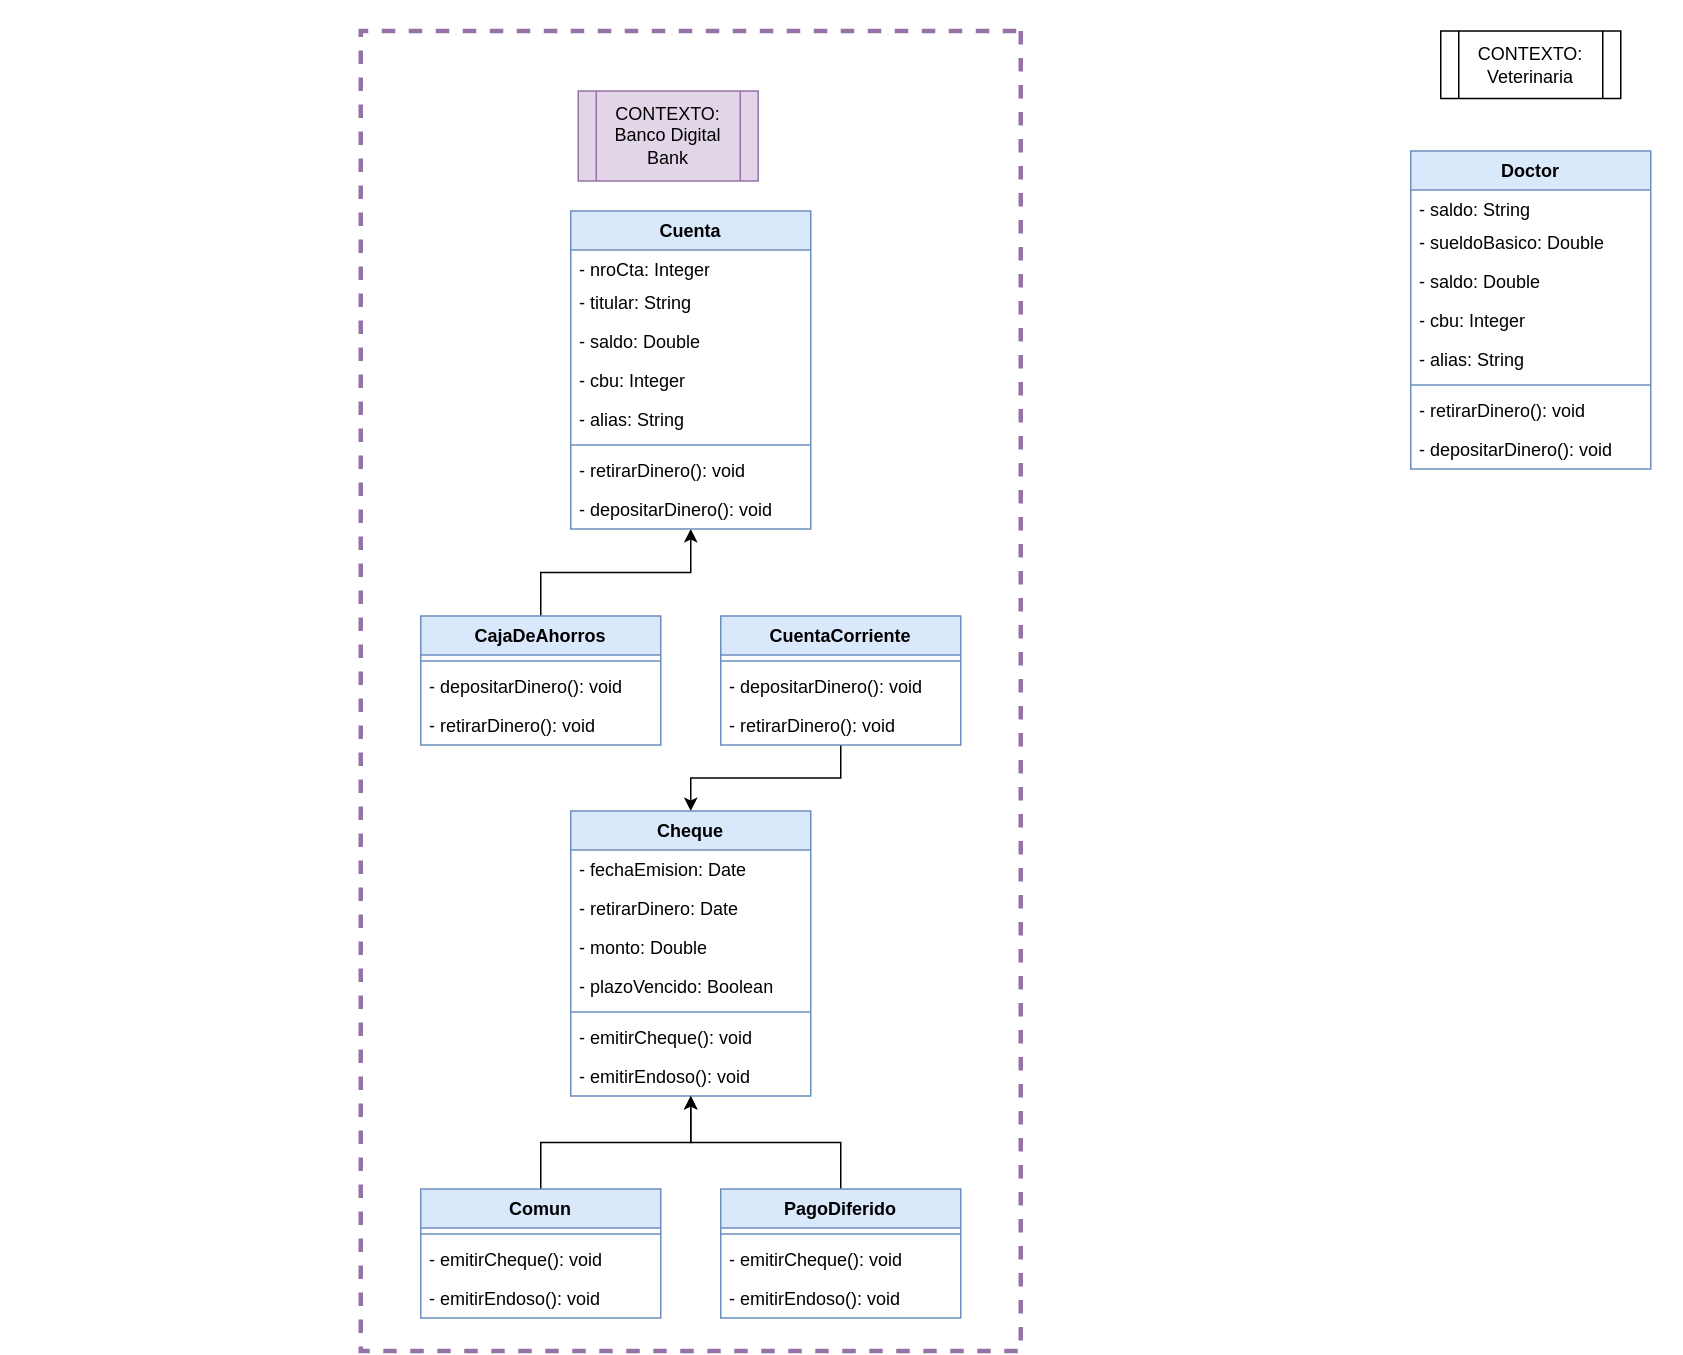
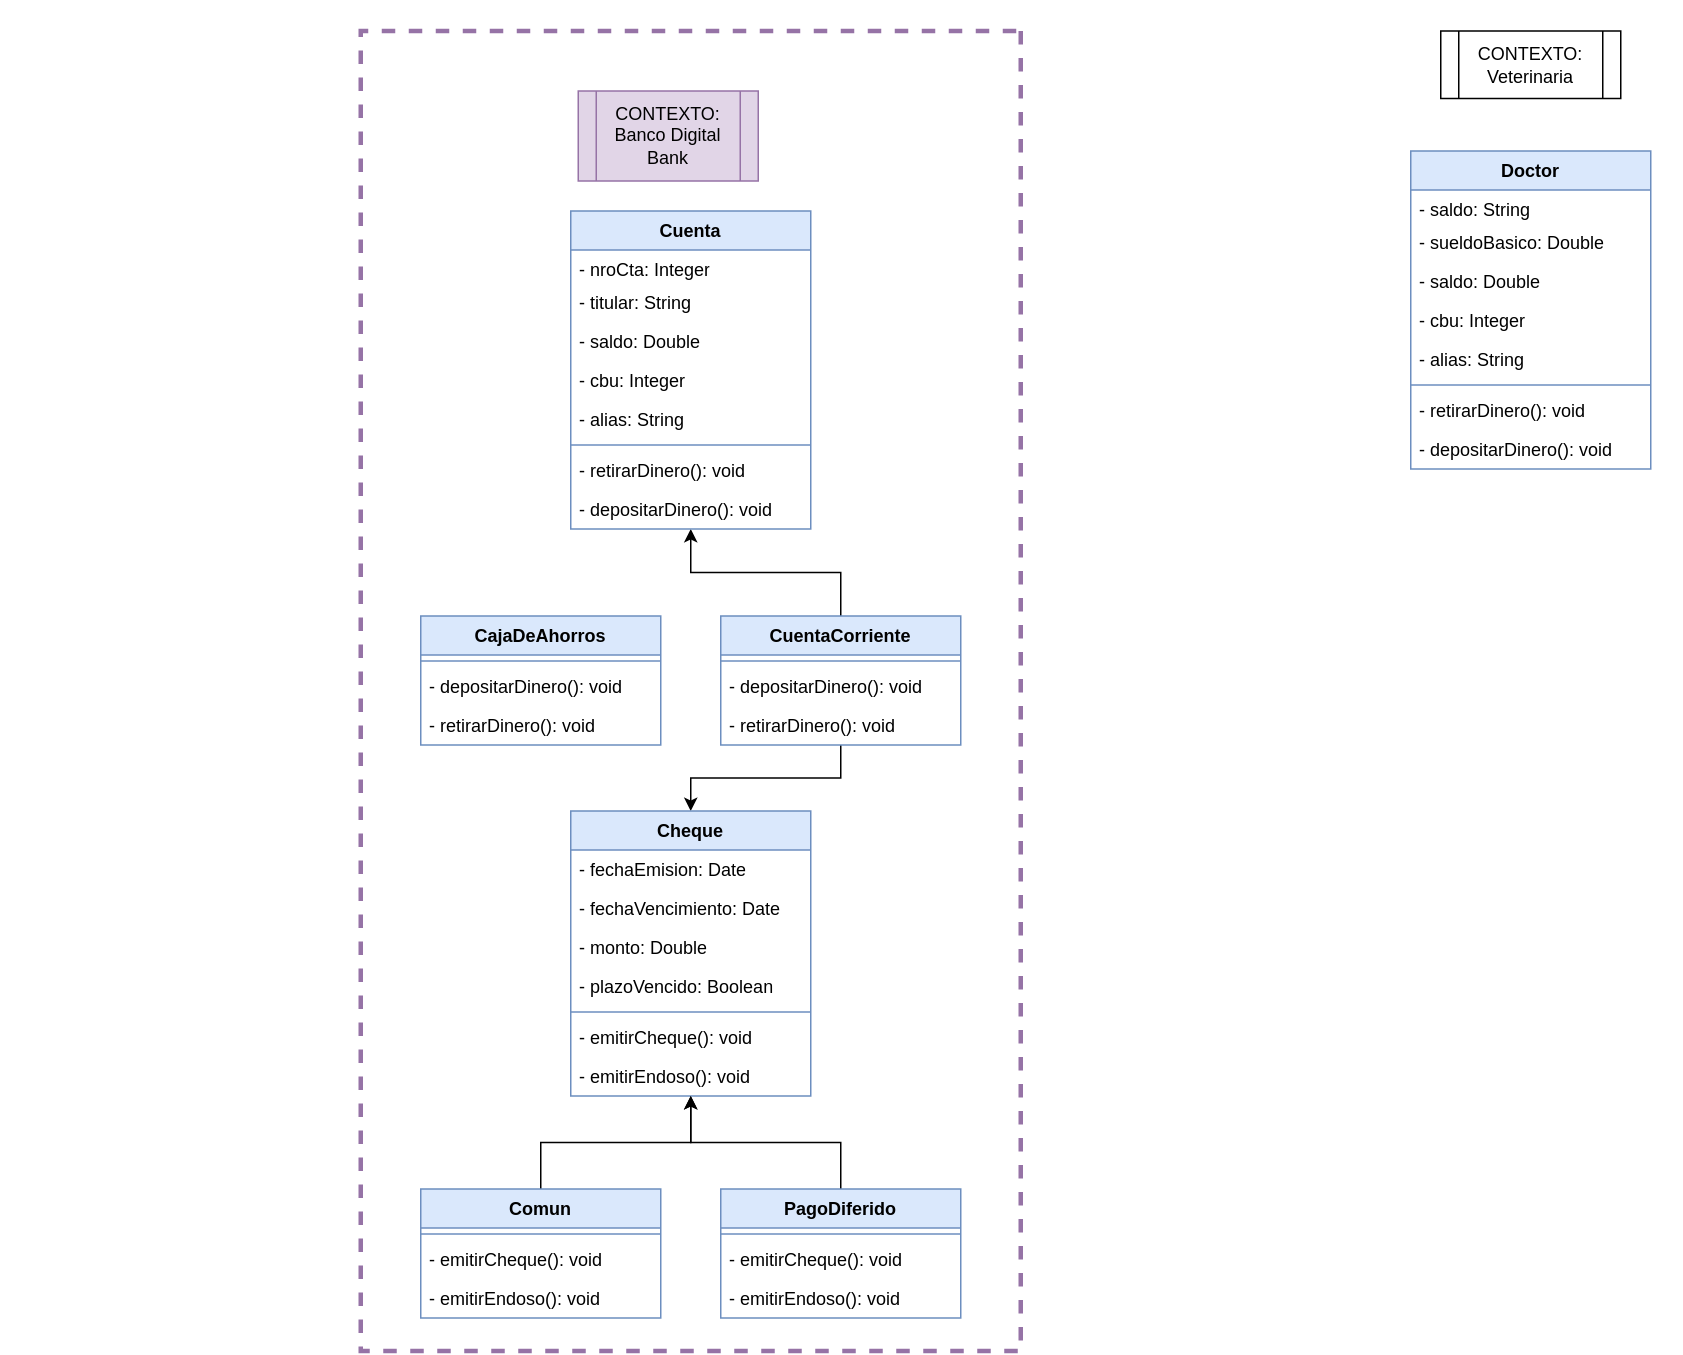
edge "CajaDeAhorros" -> "Cuenta": removed
edge "CuentaCorriente" -> "Cuenta": added
node "- retirarDinero: Date": label "- retirarDinero: Date" -> "- fechaVencimiento: Date"
